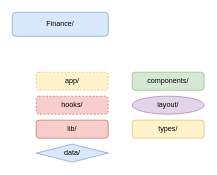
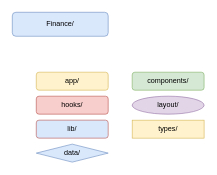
node "app/": style dashed -> solid
node "hooks/": style dashed -> solid
node "lib/": fillcolor #f8cecc -> #dae8fc
node "types/": shape rounded rectangle -> rectangle
